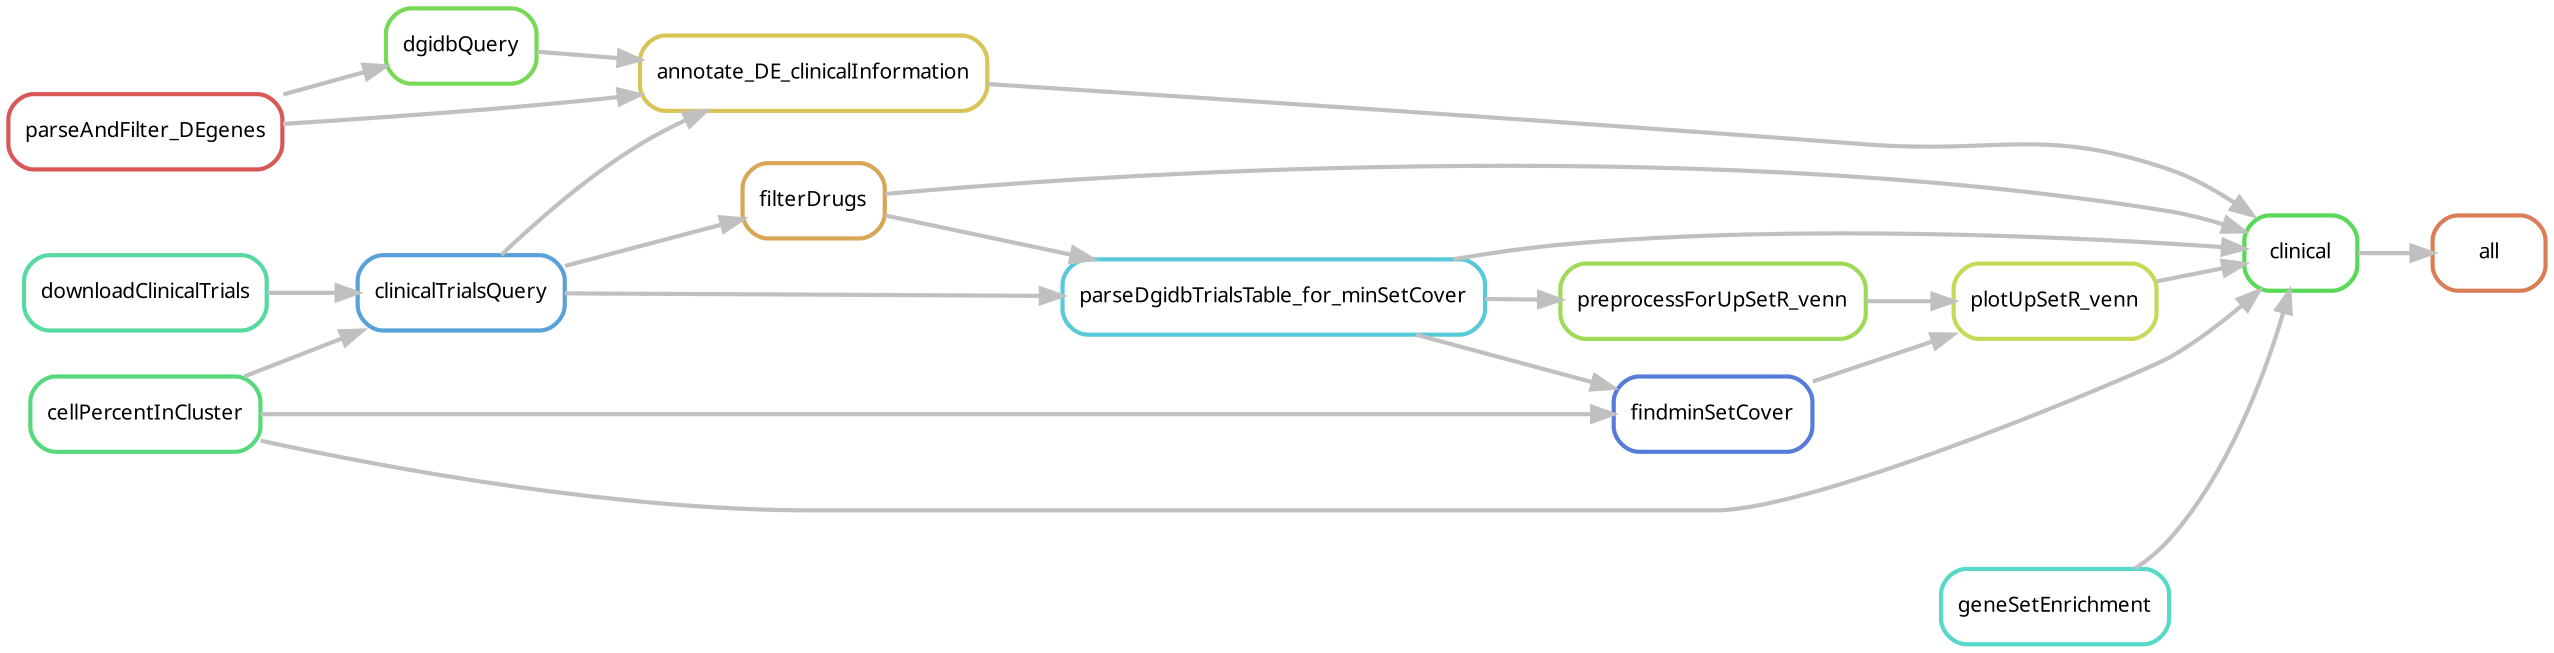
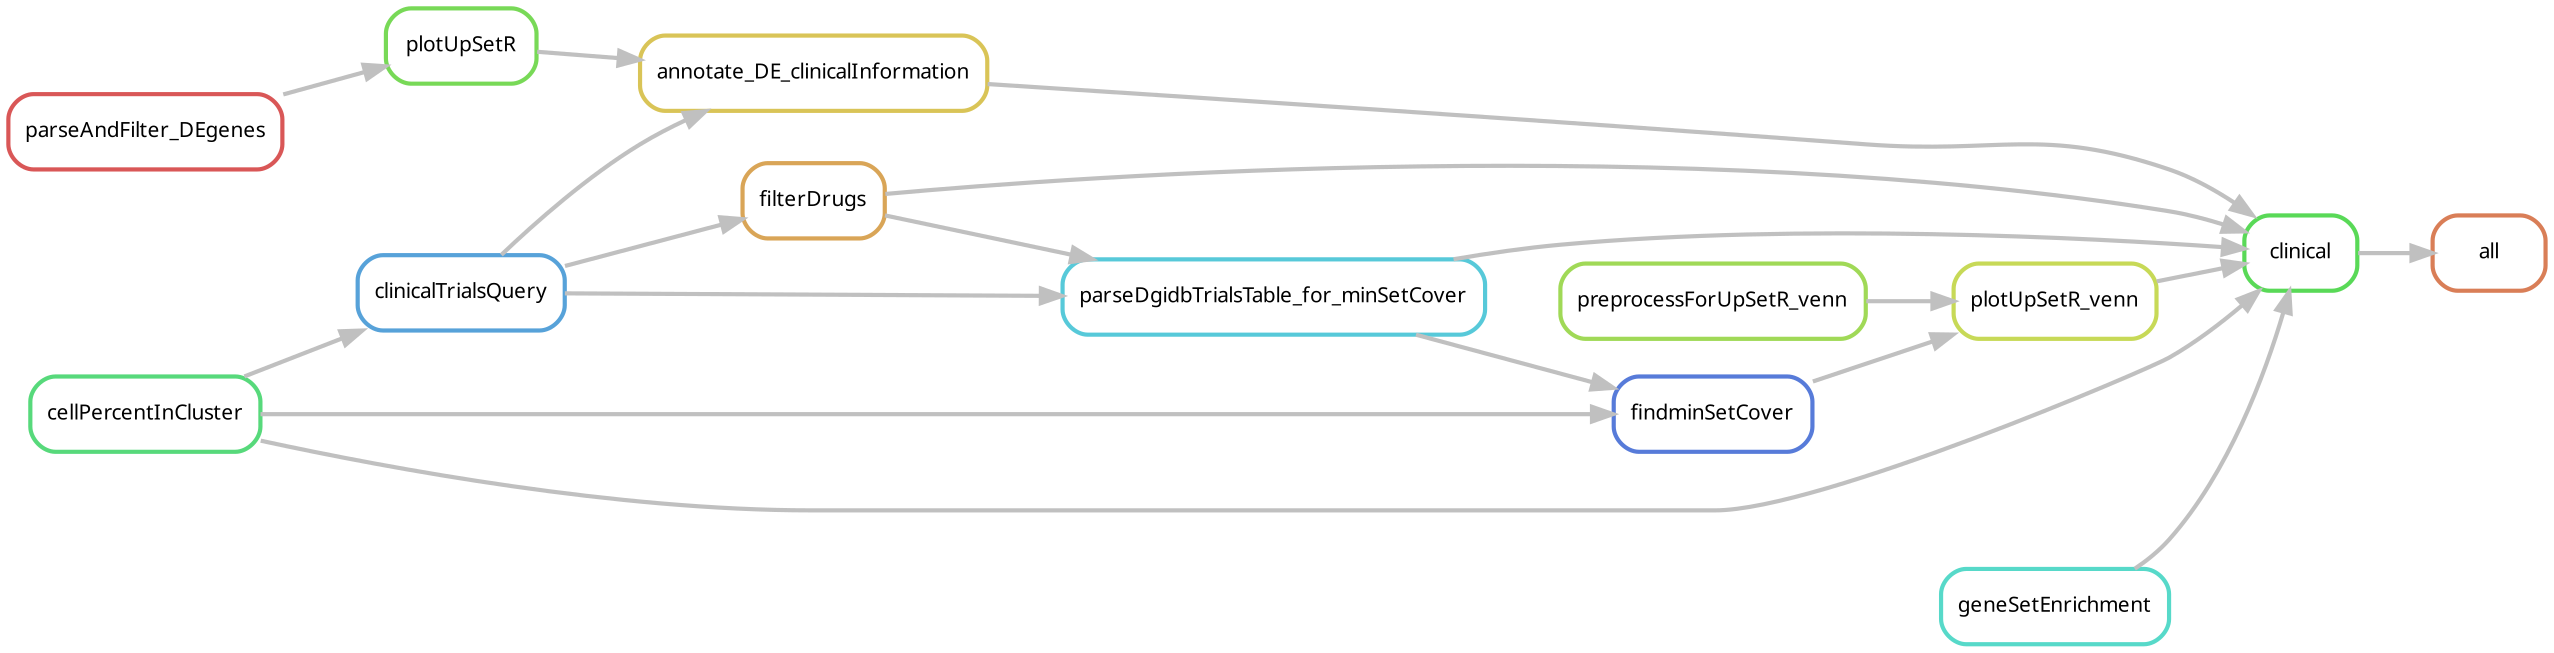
node "dgidbQuery": label "dgidbQuery" -> "plotUpSetR"
edge "parseAndFilter_DEgenes" -> "annotate_DE_clinicalInformation": removed
node "downloadClinicalTrials": removed
edge "parseDgidbTrialsTable_for_minSetCover" -> "preprocessForUpSetR_venn": removed
